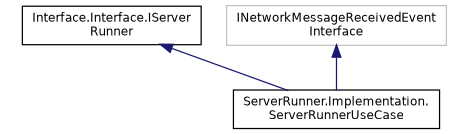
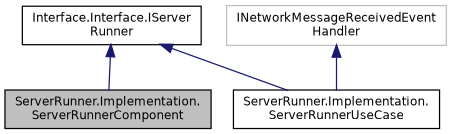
node "INetworkMessageReceivedEvent Interface": label "INetworkMessageReceivedEvent Interface" -> "INetworkMessageReceivedEvent Handler"
node "ServerRunner.Implementation. ServerRunnerComponent": added
